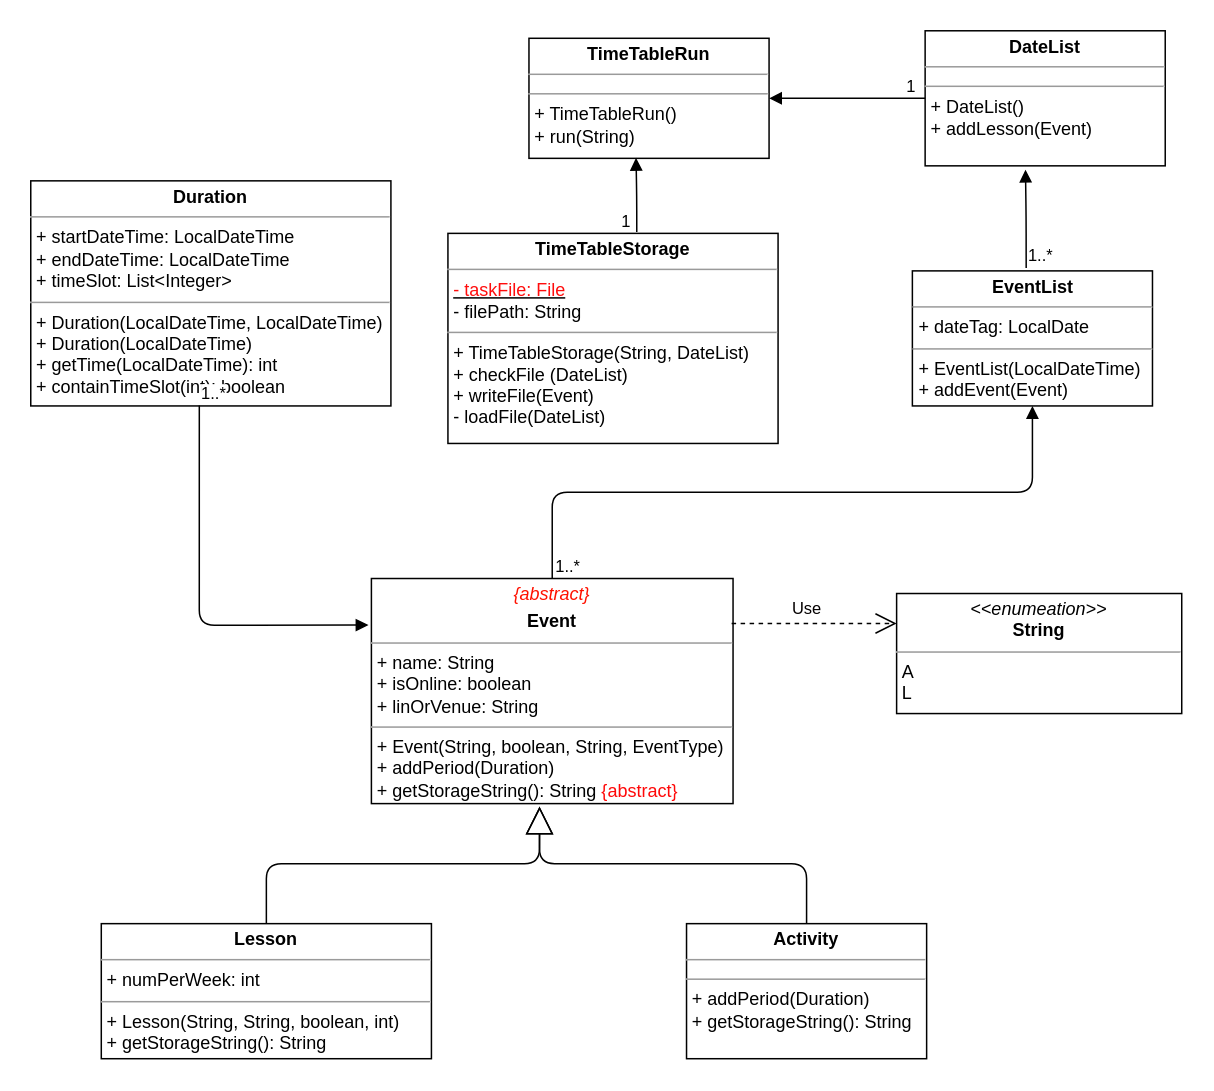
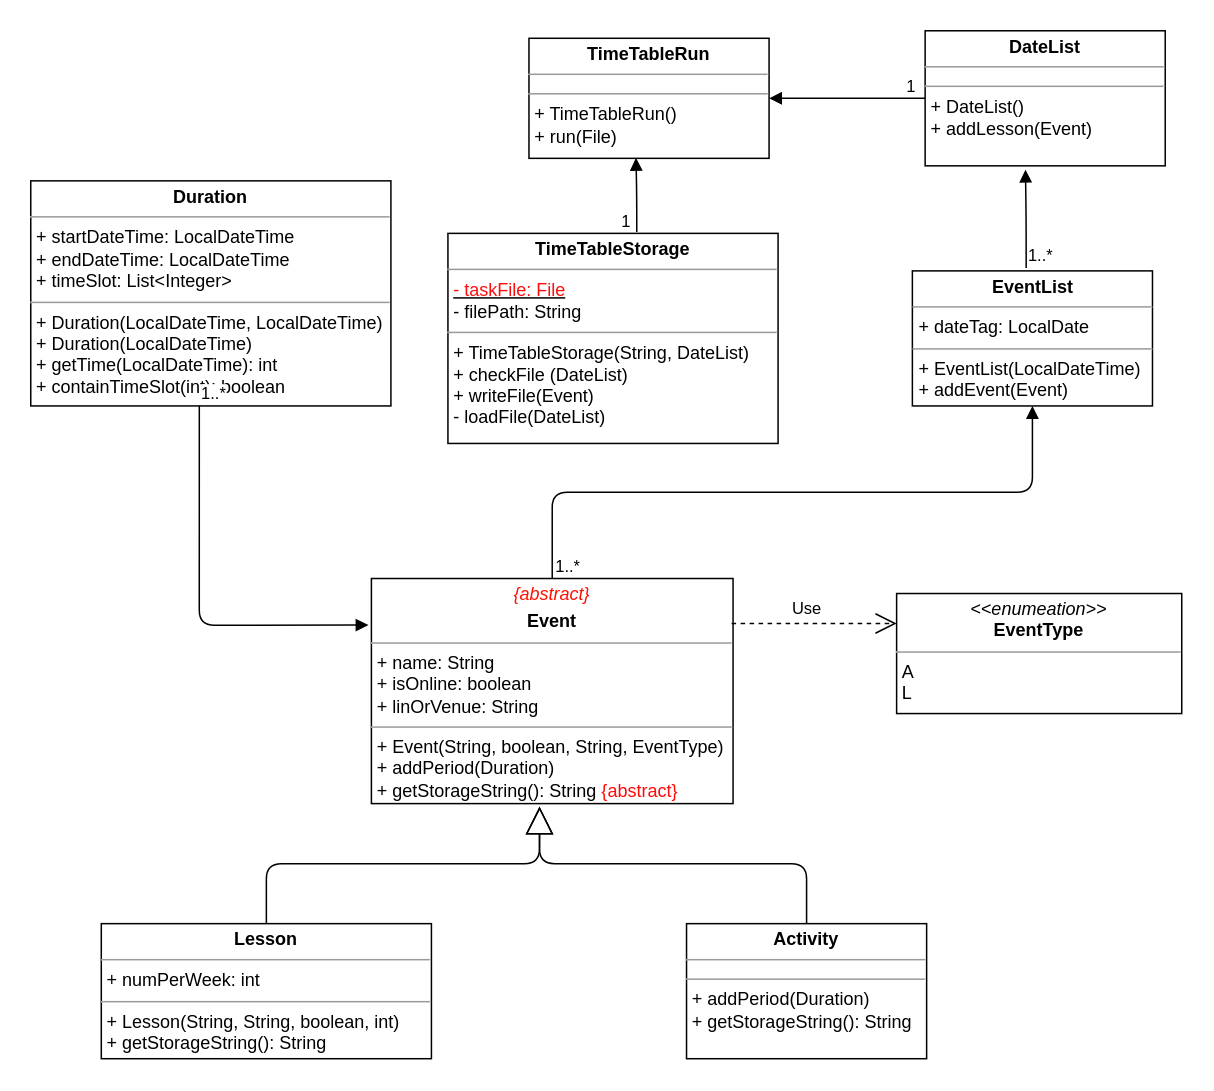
node "TimeTableRun + TimeTableRun() + run(String)": label "TimeTableRun + TimeTableRun() + run(String)" -> "TimeTableRun + TimeTableRun() + run(File)"
node "<<enumeation>> String A L": label "<<enumeation>> String A L" -> "<<enumeation>> EventType A L"
